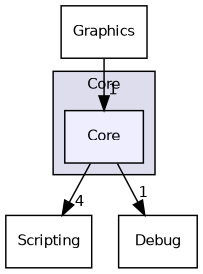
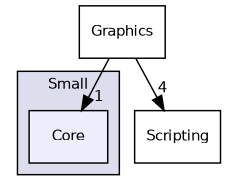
cluster "Core": label "Core" -> "Small"
edge "Core" -> "Scripting": now "Graphics" -> "Scripting"
node "Debug": removed
